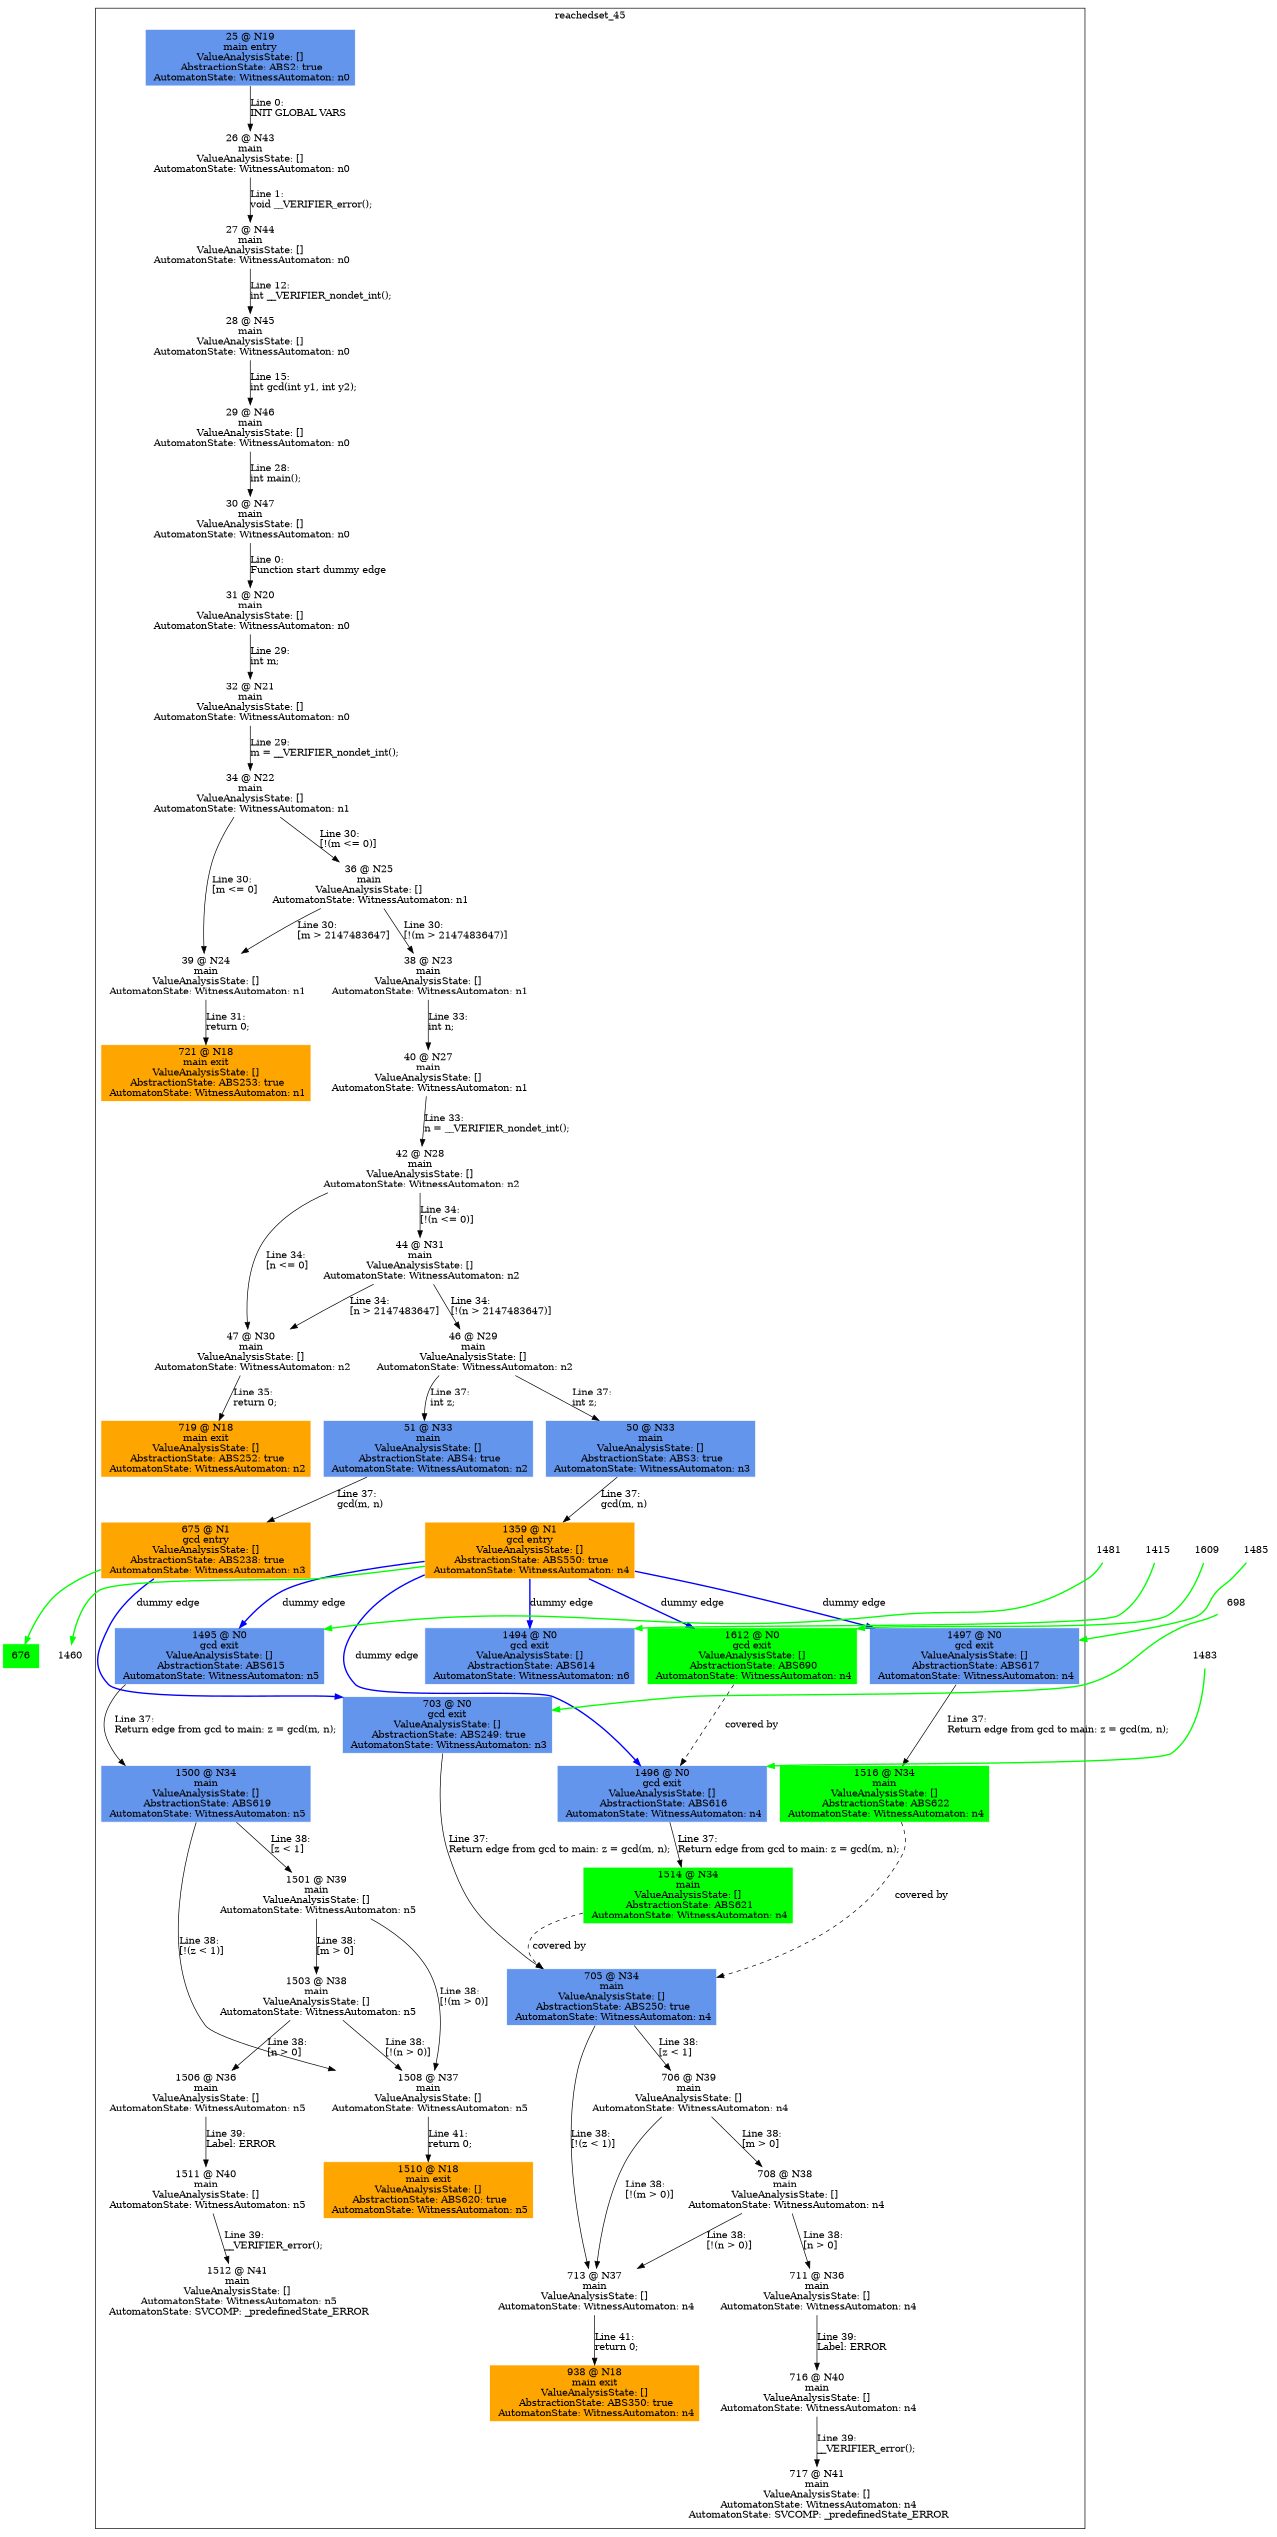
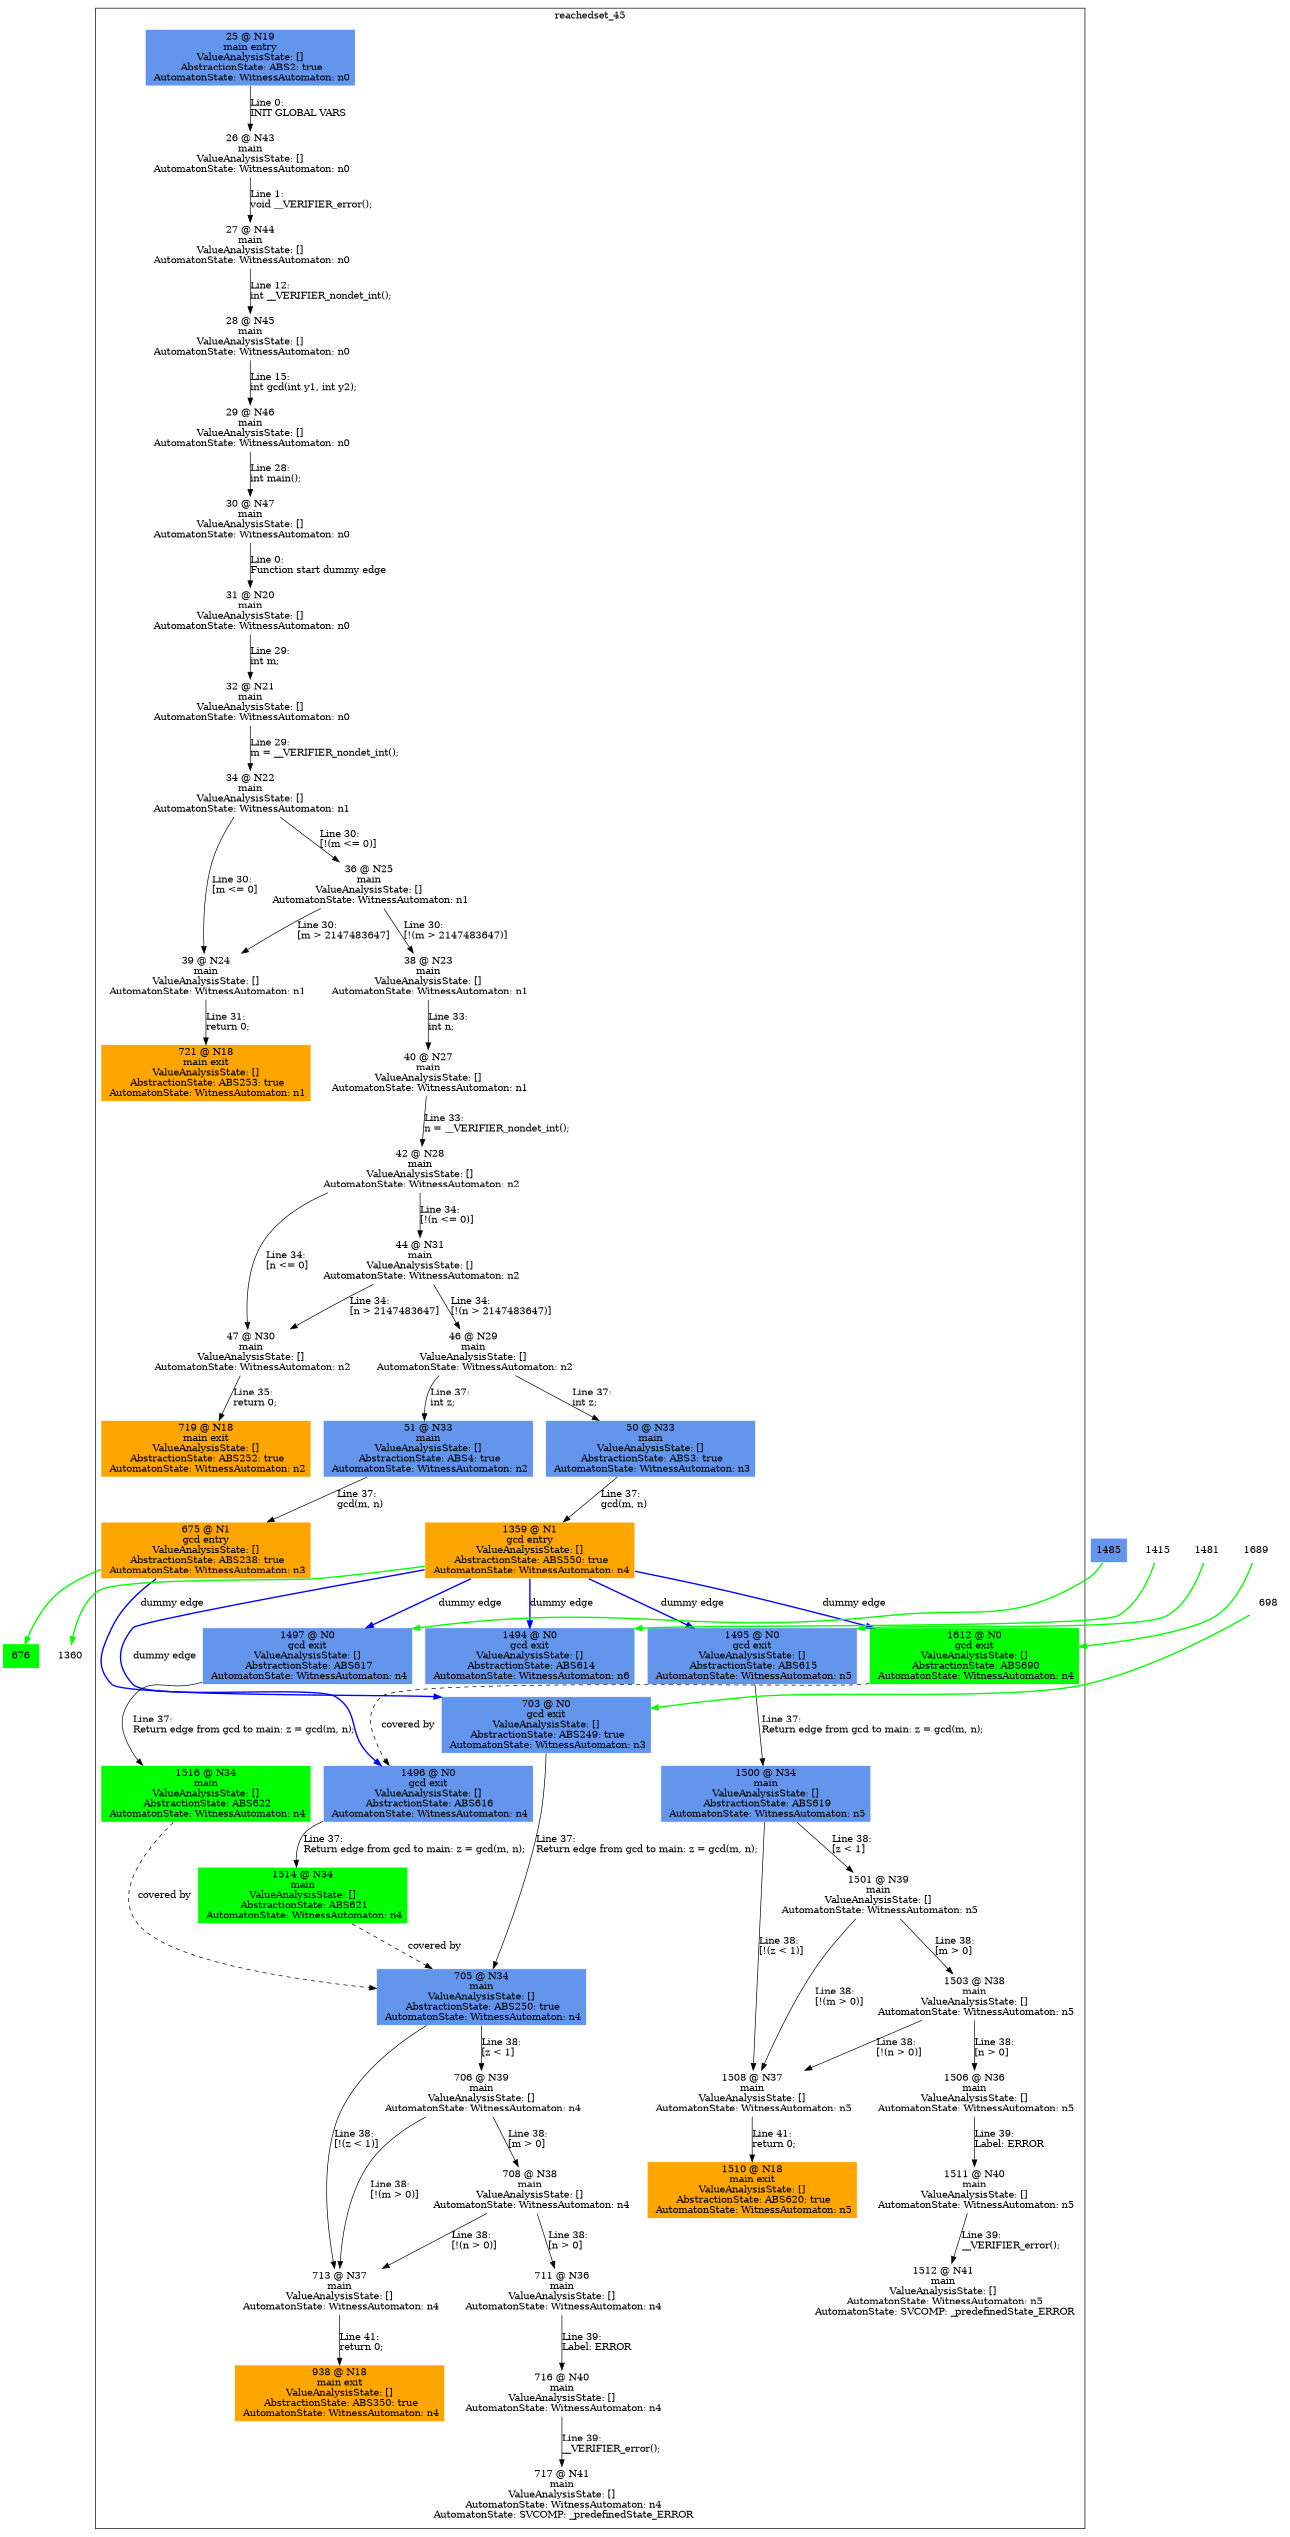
node "1609": label "1609" -> "1689"
node "1485": fillcolor white -> cornflowerblue
node "1460": label "1460" -> "1360"
node "1483": removed
